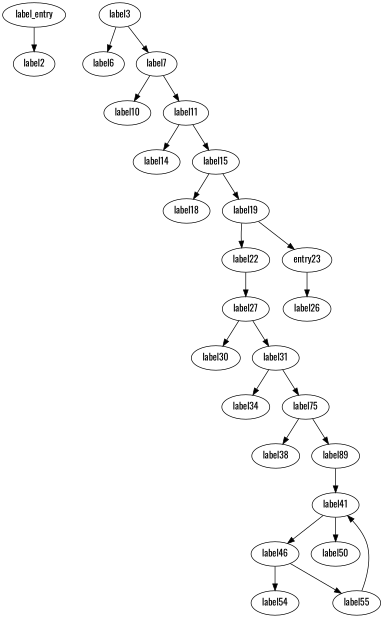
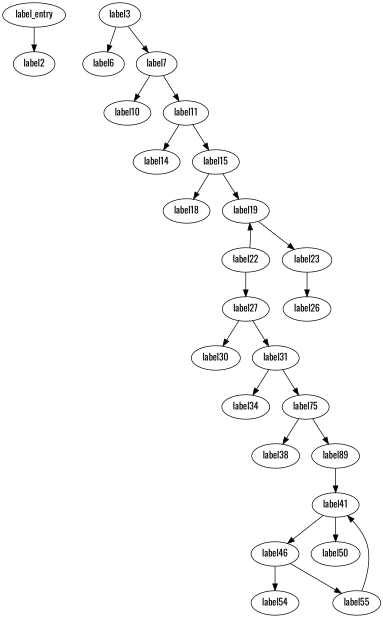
edge "label19" -> "label22": reversed
node "entry23": label "entry23" -> "label23"
